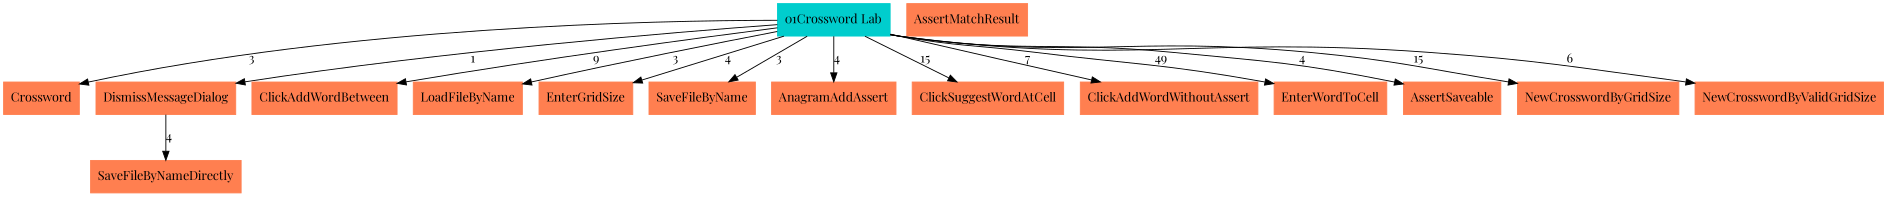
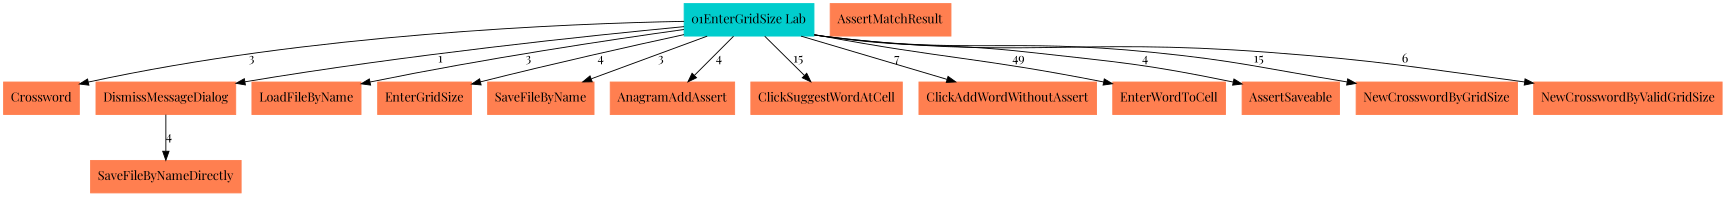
node "01Crossword Lab": label "01Crossword Lab" -> "01EnterGridSize Lab"
node "ClickAddWordBetween": removed
